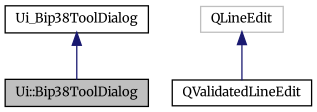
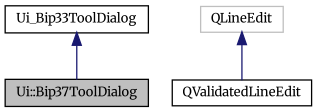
node "Ui_Bip38ToolDialog": label "Ui_Bip38ToolDialog" -> "Ui_Bip33ToolDialog"
node "Ui::Bip38ToolDialog": label "Ui::Bip38ToolDialog" -> "Ui::Bip37ToolDialog"
